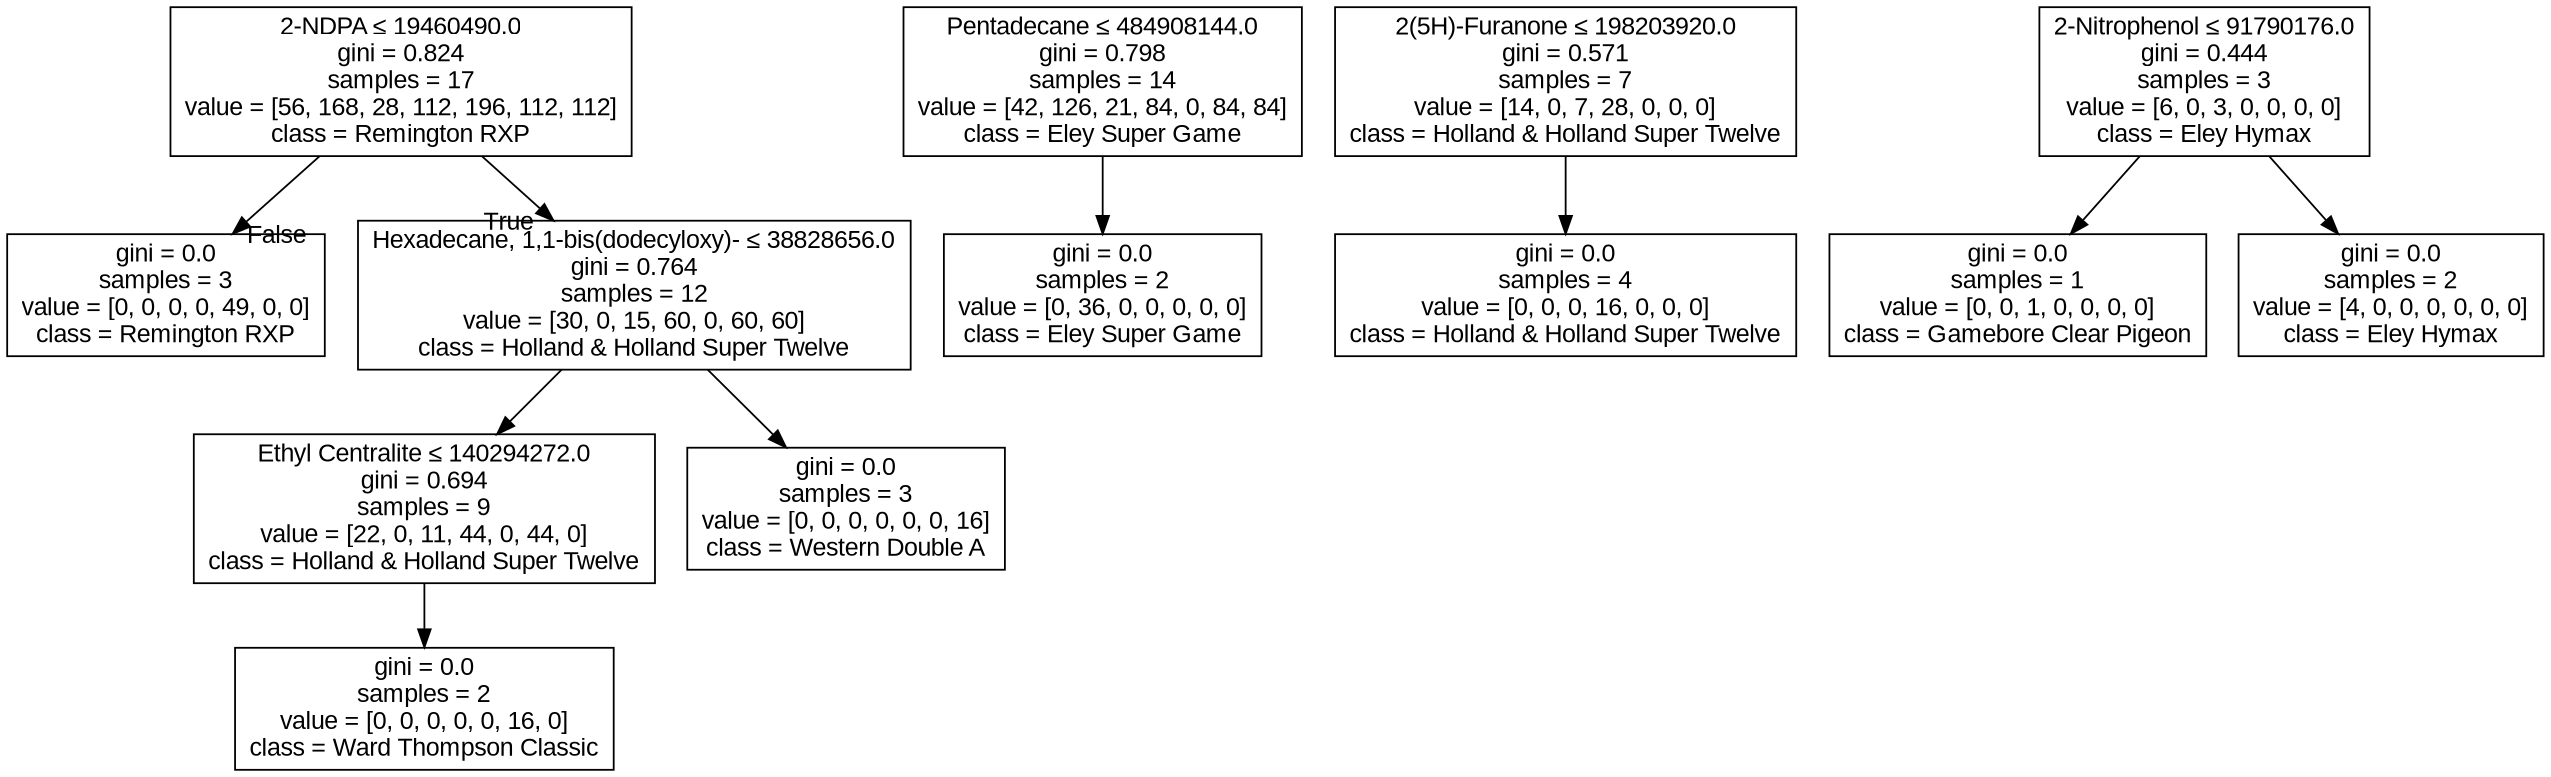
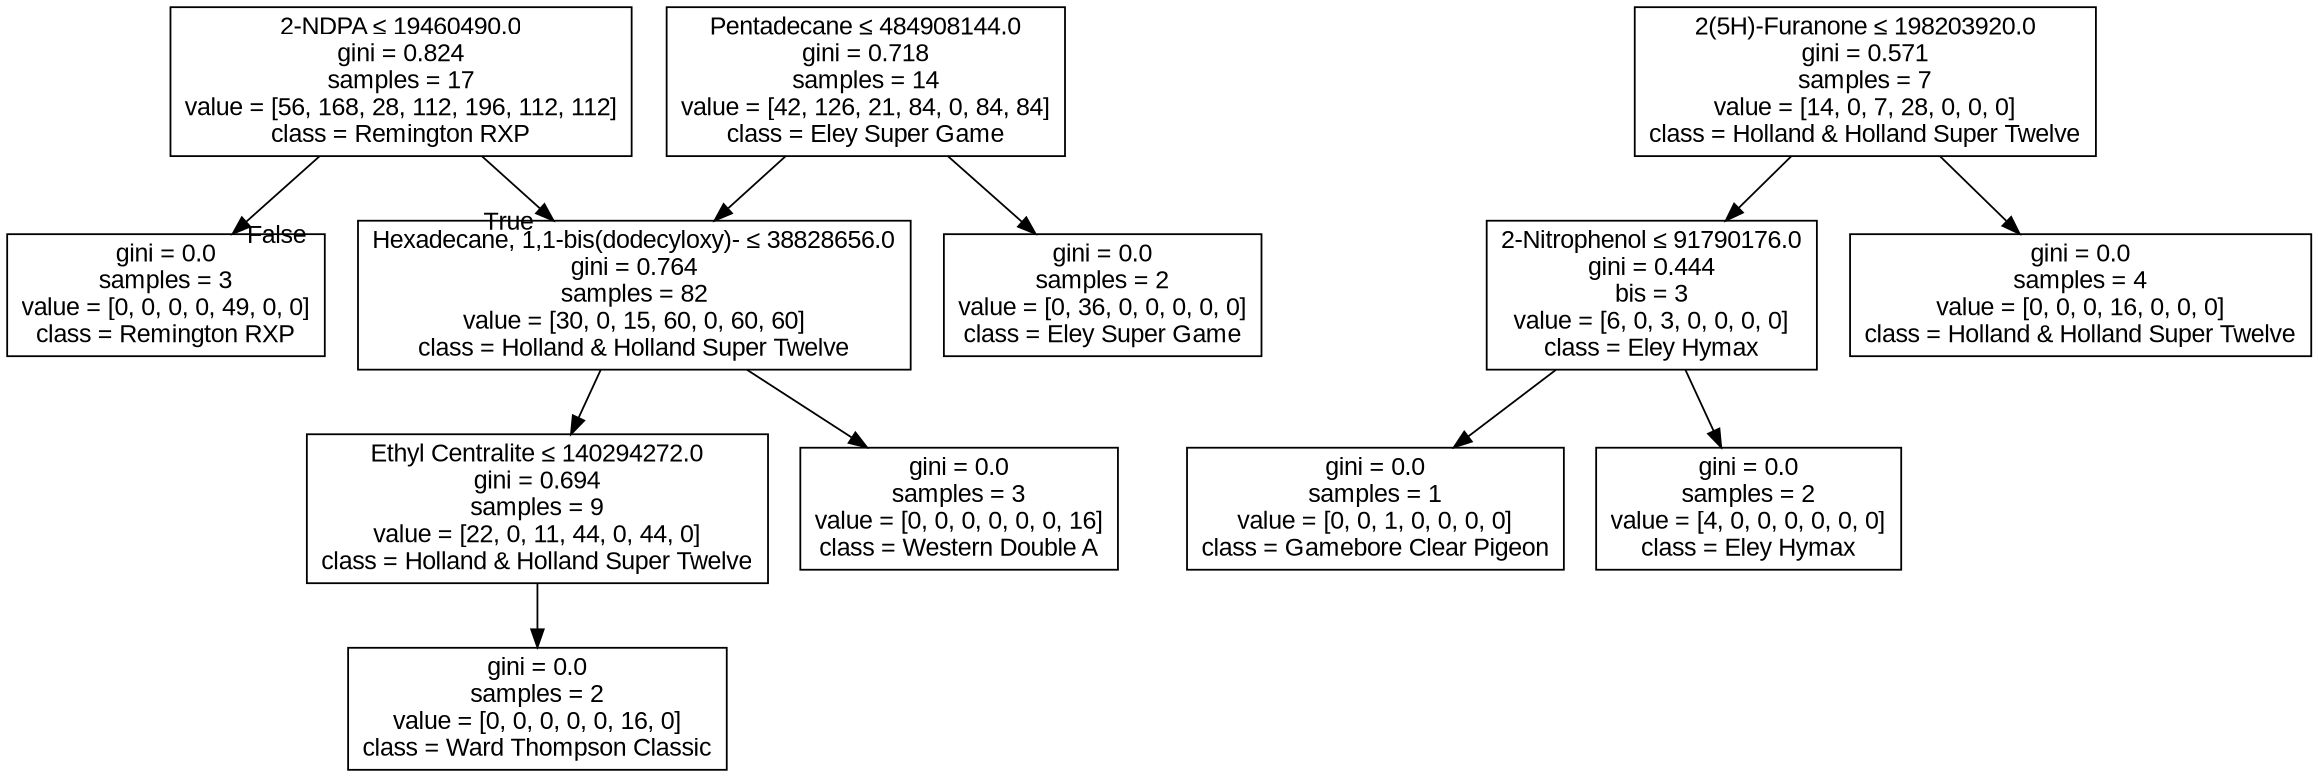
node "Pentadecane ≤ 484908144.0": text "gini = 0.798" -> "gini = 0.718"
node "2-Nitrophenol ≤ 91790176.0": text "samples = 3" -> "bis = 3"
edge "Pentadecane ≤ 484908144.0" -> "Hexadecane, 1,1-bis(dodecyloxy)- ≤ 38828656.0": added
edge "2(5H)-Furanone ≤ 198203920.0" -> "2-Nitrophenol ≤ 91790176.0": added
node "Hexadecane, 1,1-bis(dodecyloxy)- ≤ 38828656.0": text "samples = 12" -> "samples = 82"
